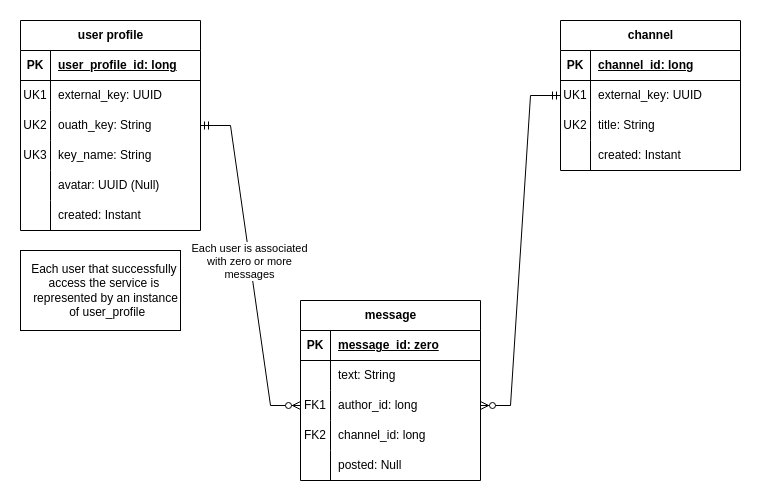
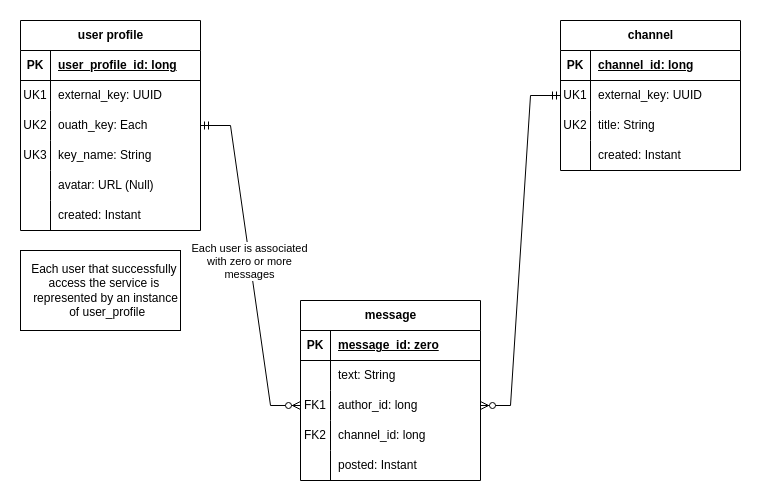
node "ouath_key: String": label "ouath_key: String" -> "ouath_key: Each"
node "avatar: UUID (Null)": label "avatar: UUID (Null)" -> "avatar: URL (Null)"
node "posted: Null": label "posted: Null" -> "posted: Instant"
